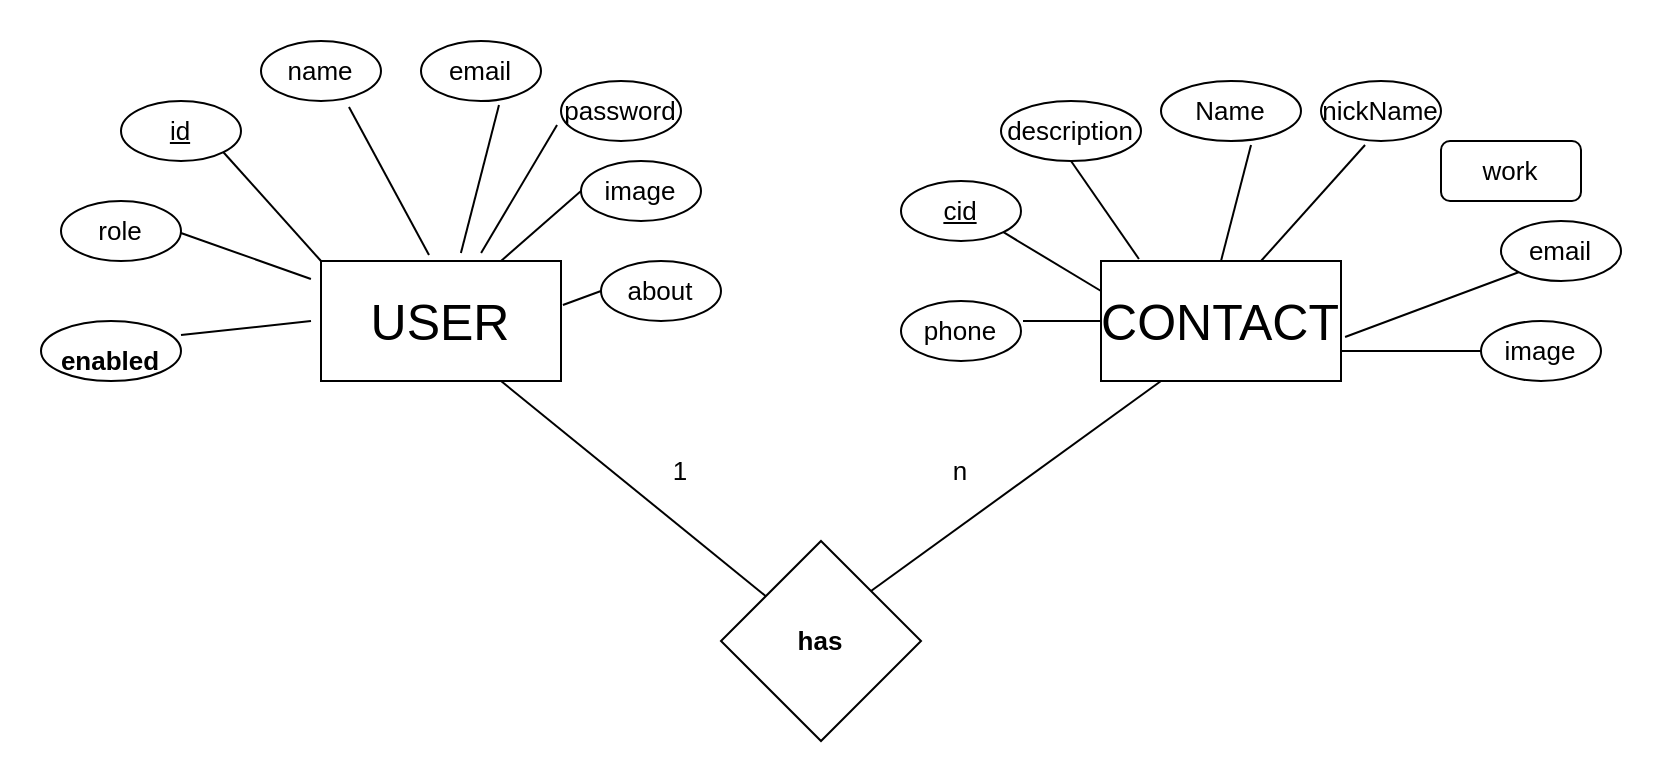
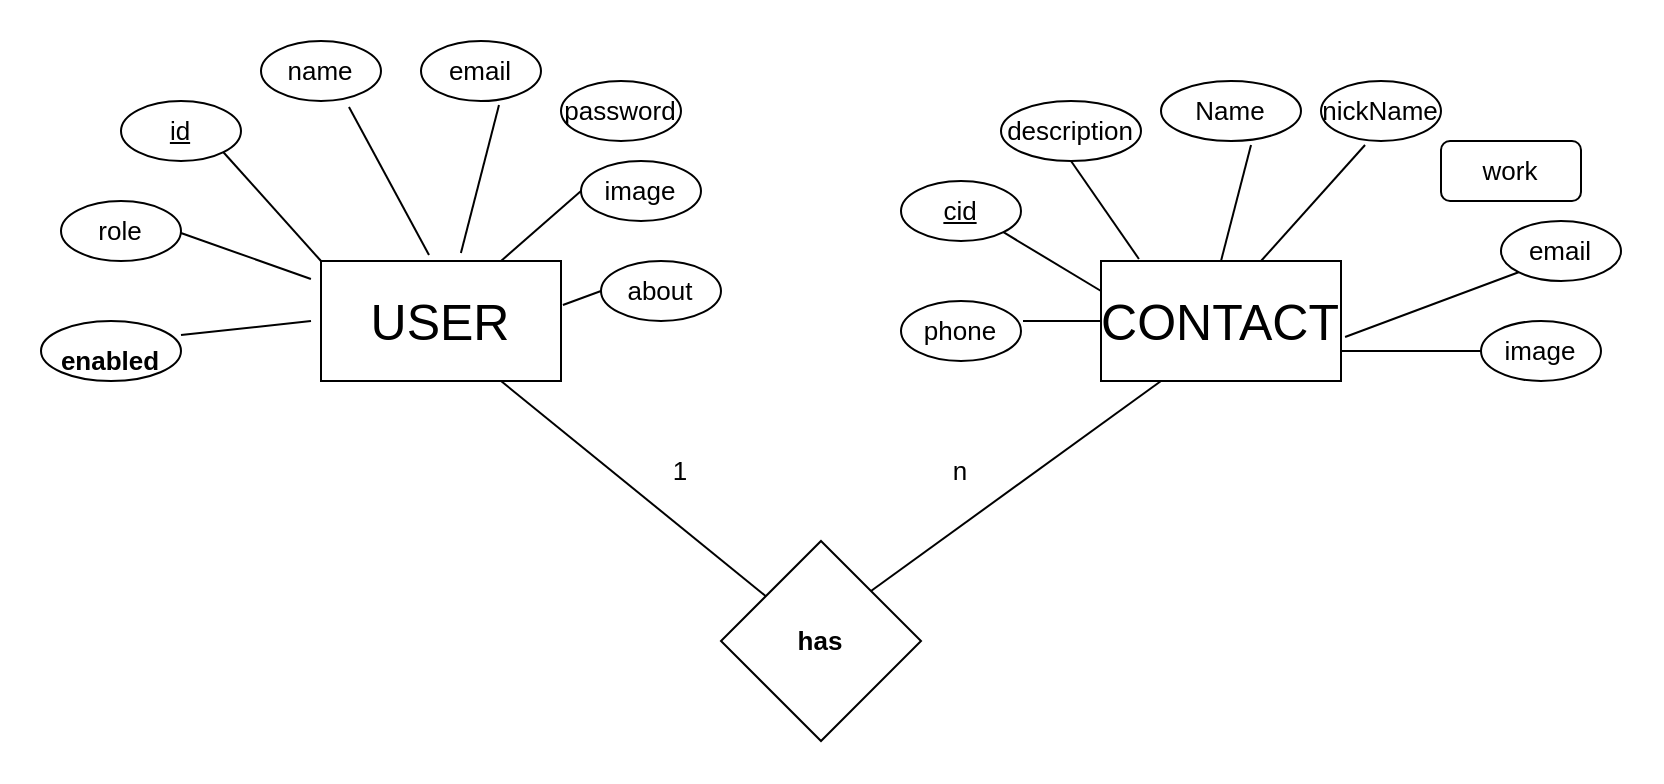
edge "password" -- "USER": removed
